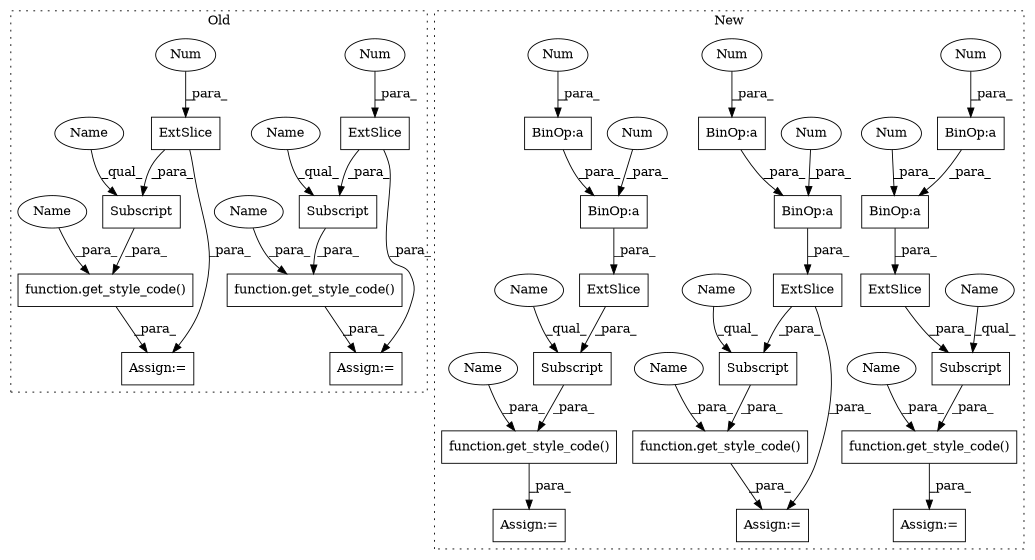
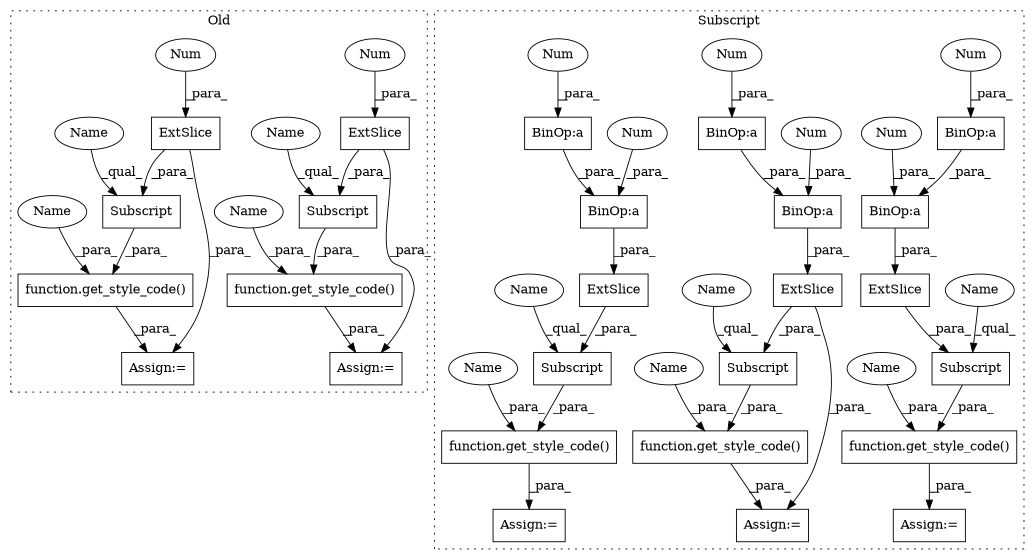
cluster "New": label "New" -> "Subscript"
